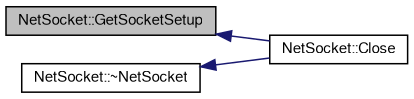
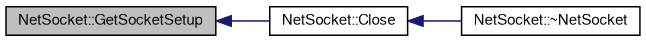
edge "NetSocket::Close" -> "NetSocket::~NetSocket": reversed
